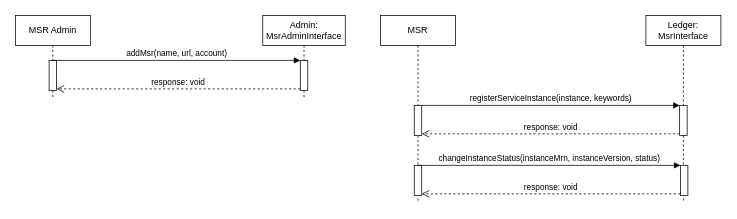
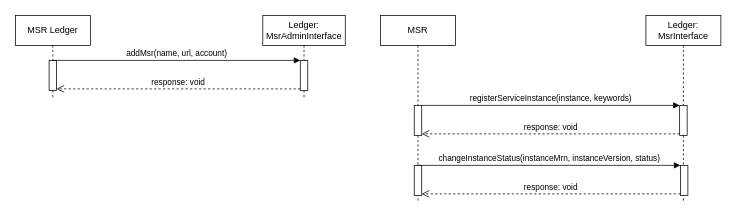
node "MSR Admin": label "MSR Admin" -> "MSR Ledger"
node "Admin: MsrAdminInterface": label "Admin: MsrAdminInterface" -> "Ledger: MsrAdminInterface"
